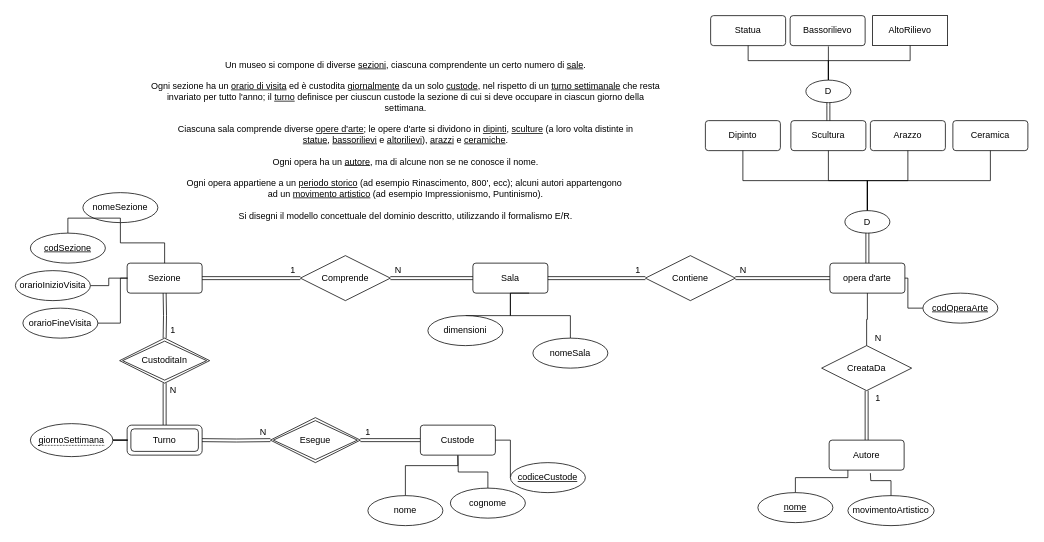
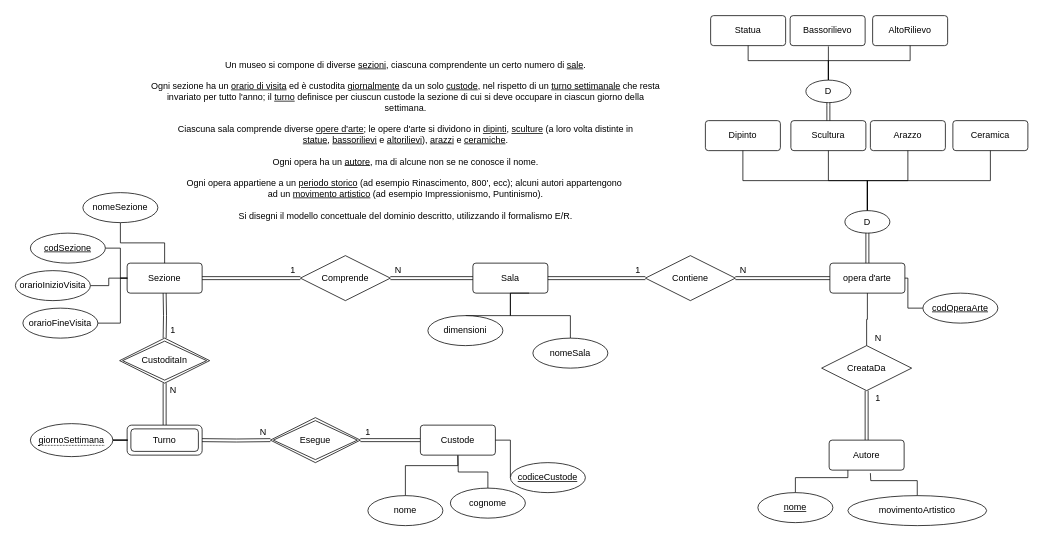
node "AltoRilievo": shape rectangle -> rounded rectangle
edge "nomeSezione" -- "codSezione": now "Sezione" -- "codSezione"
node "movimentoArtistico": size 86x30 -> 139x30
